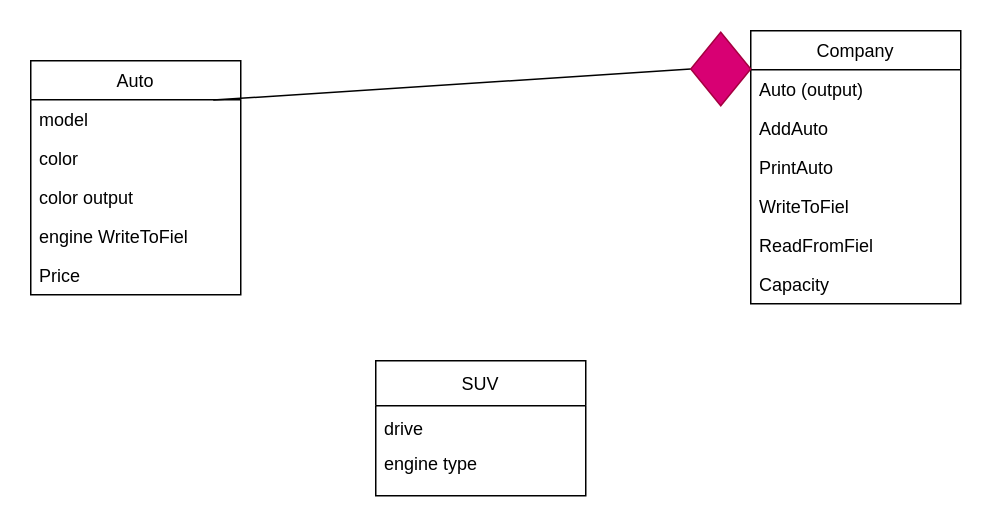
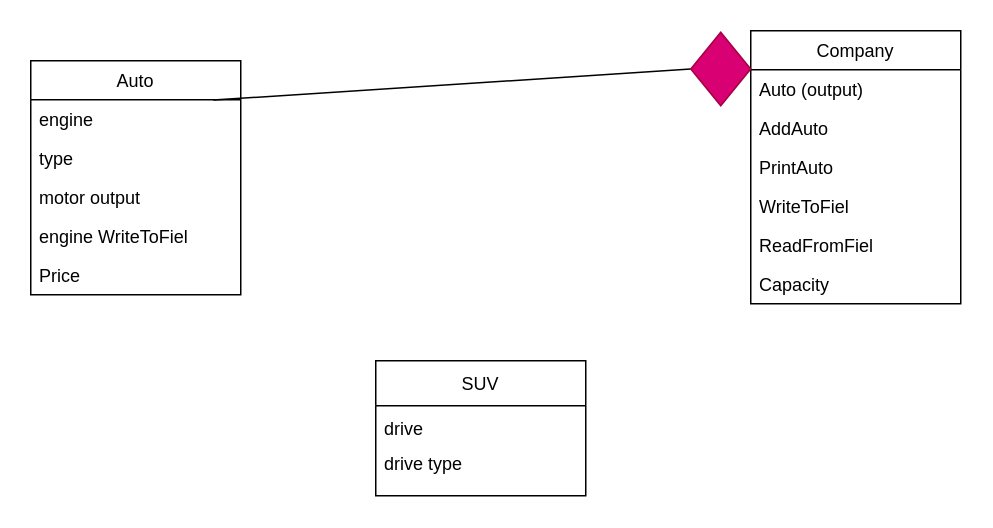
node "model": label "model" -> "engine"
node "color": label "color" -> "type"
node "color output": label "color output" -> "motor output"
node "engine type": label "engine type" -> "drive type"
